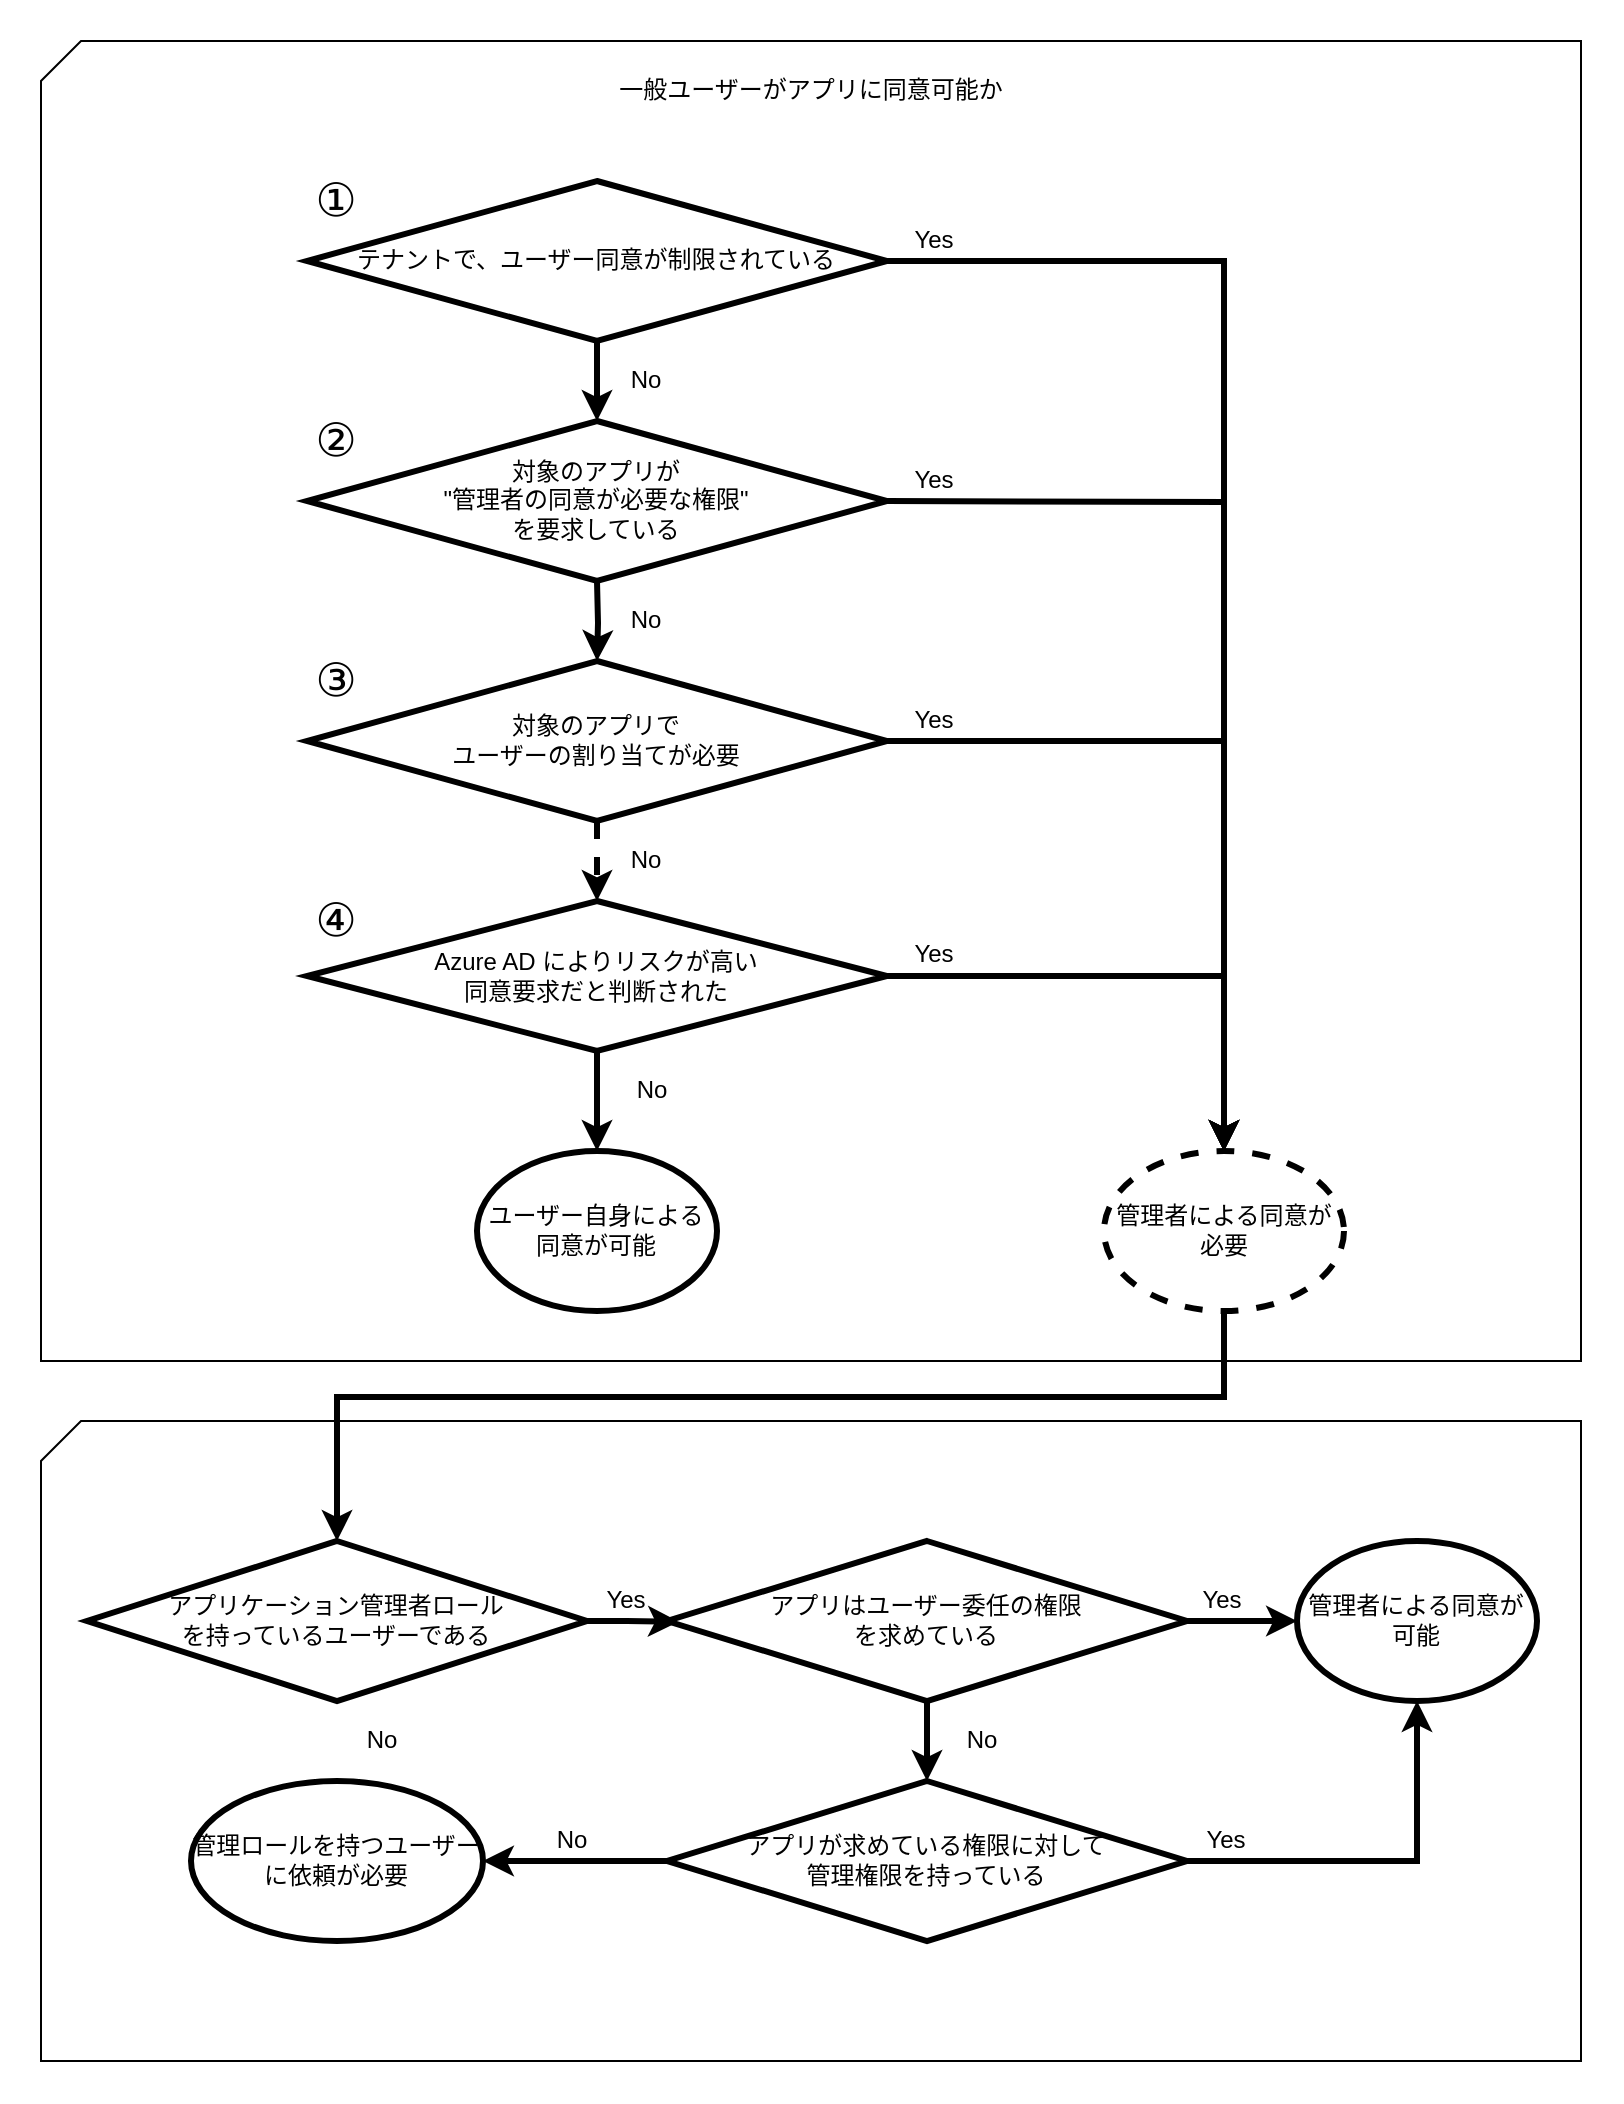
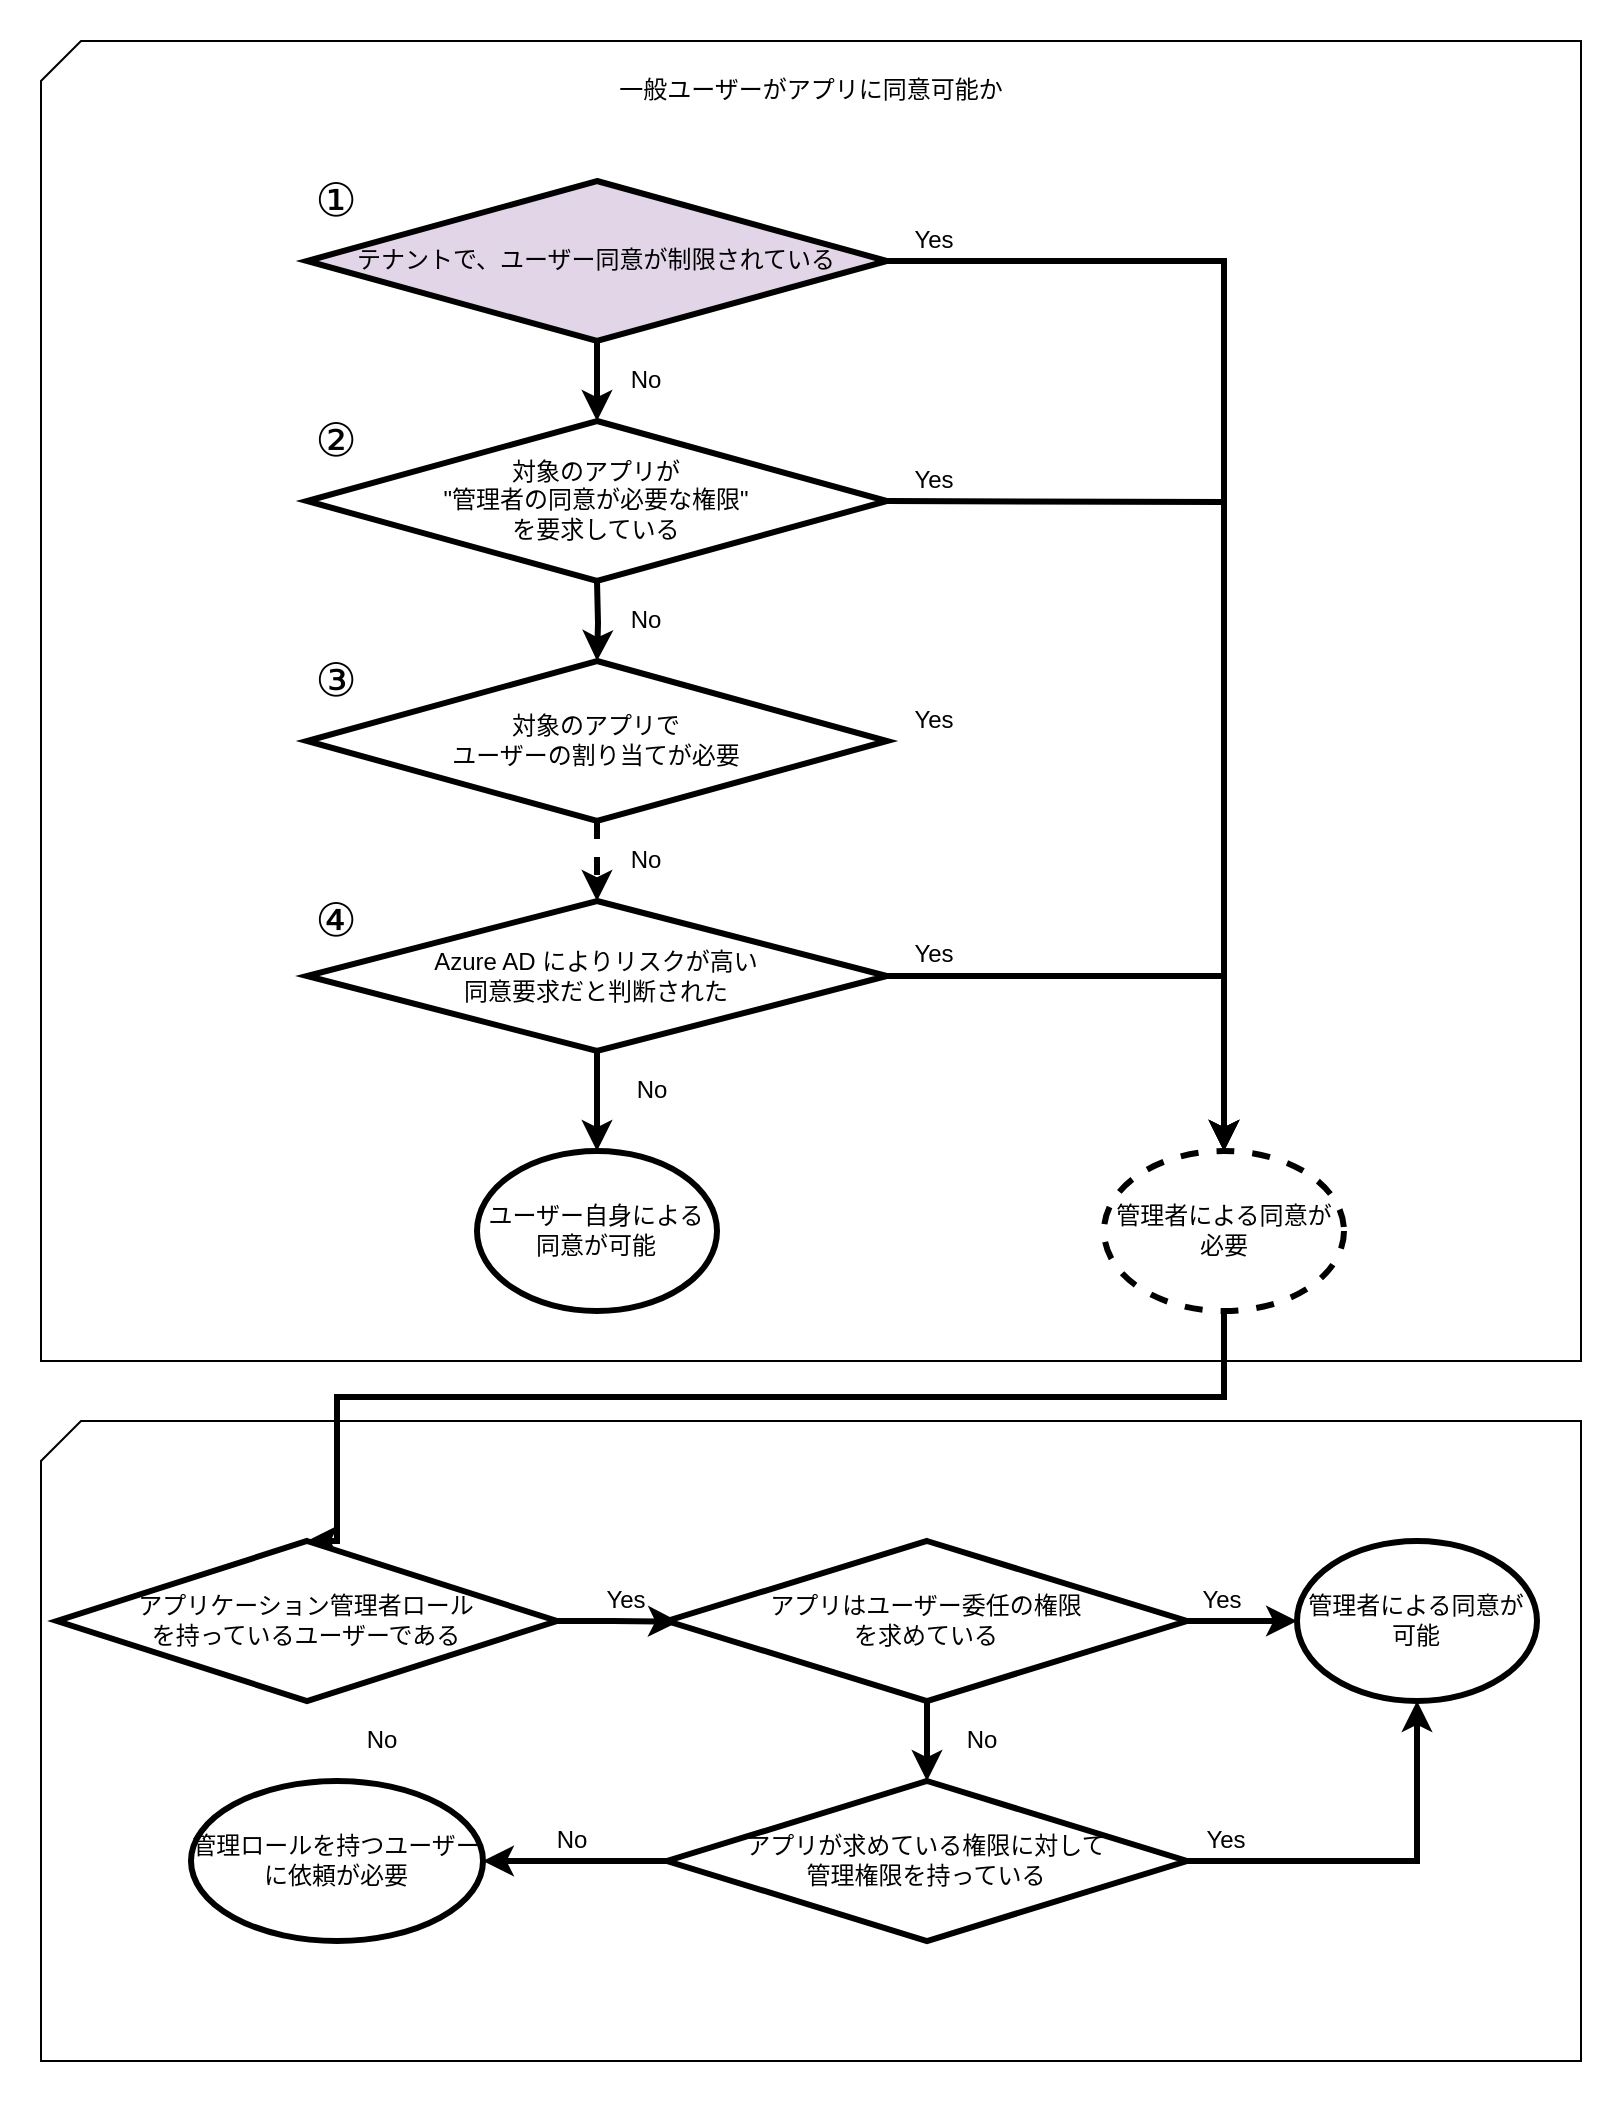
node "テナントで、ユーザー同意が制限されている": fillcolor #ffffff -> #e1d5e7
edge "対象のアプリで ユーザーの割り当てが必要" -> "管理者による同意が必要": removed
node "アプリケーション管理者ロールを持っているユーザーである": moved (337, 1621) -> (307, 1621)
